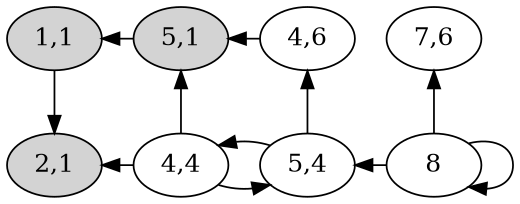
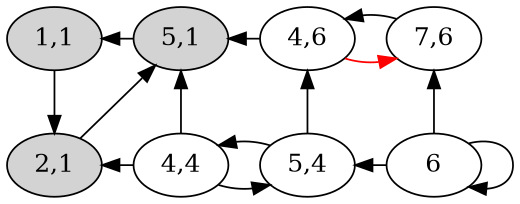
edge "7,6" -> "4,6": added
edge "4,6" -> "7,6": added
edge "2,1" -> "5,1": added
node "8": label "8" -> "6"
